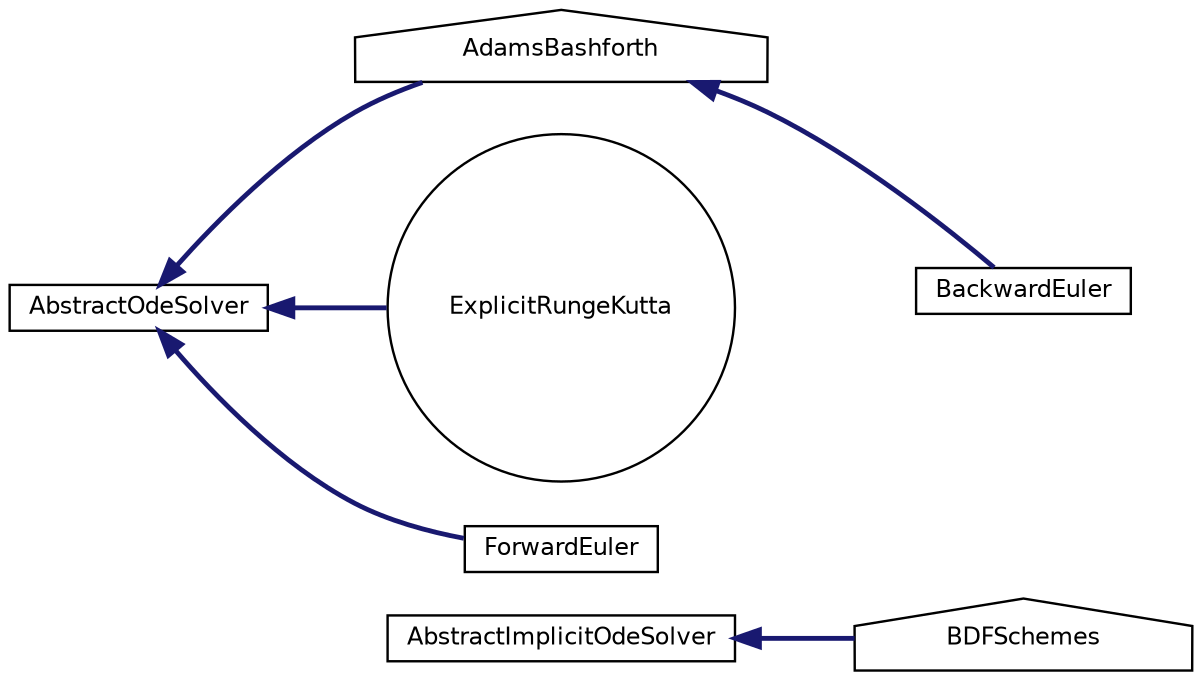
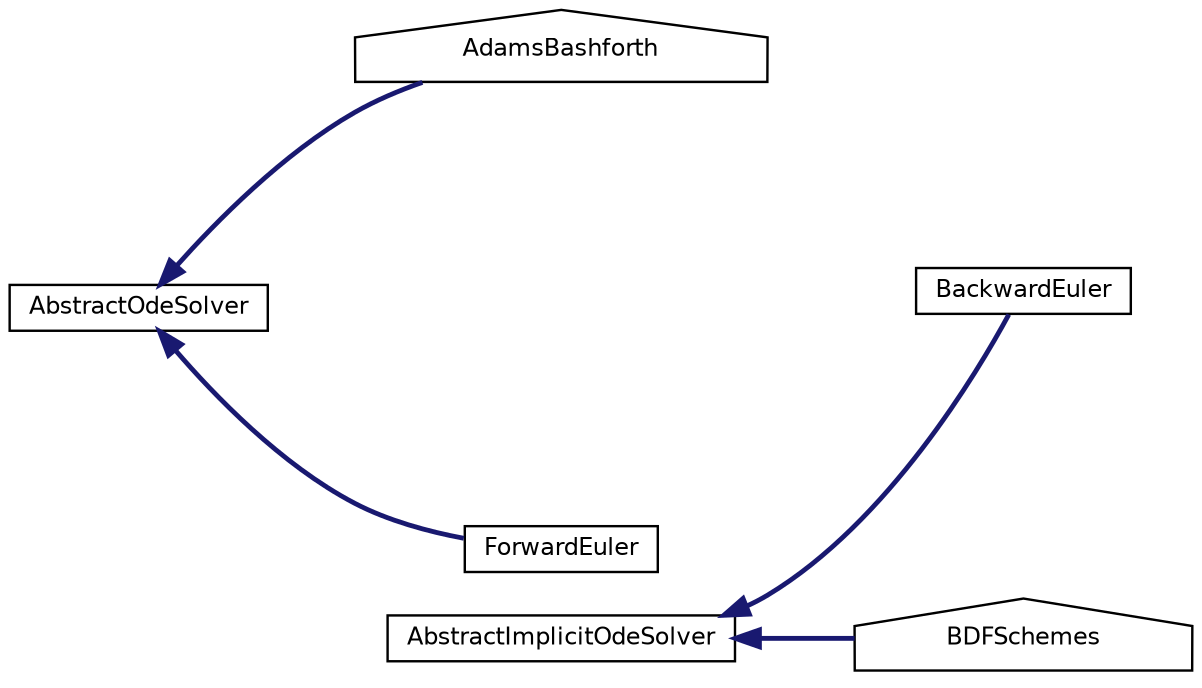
edge "BackwardEuler" -> "AdamsBashforth": now "BackwardEuler" -> "AbstractImplicitOdeSolver"
node "ExplicitRungeKutta": removed
